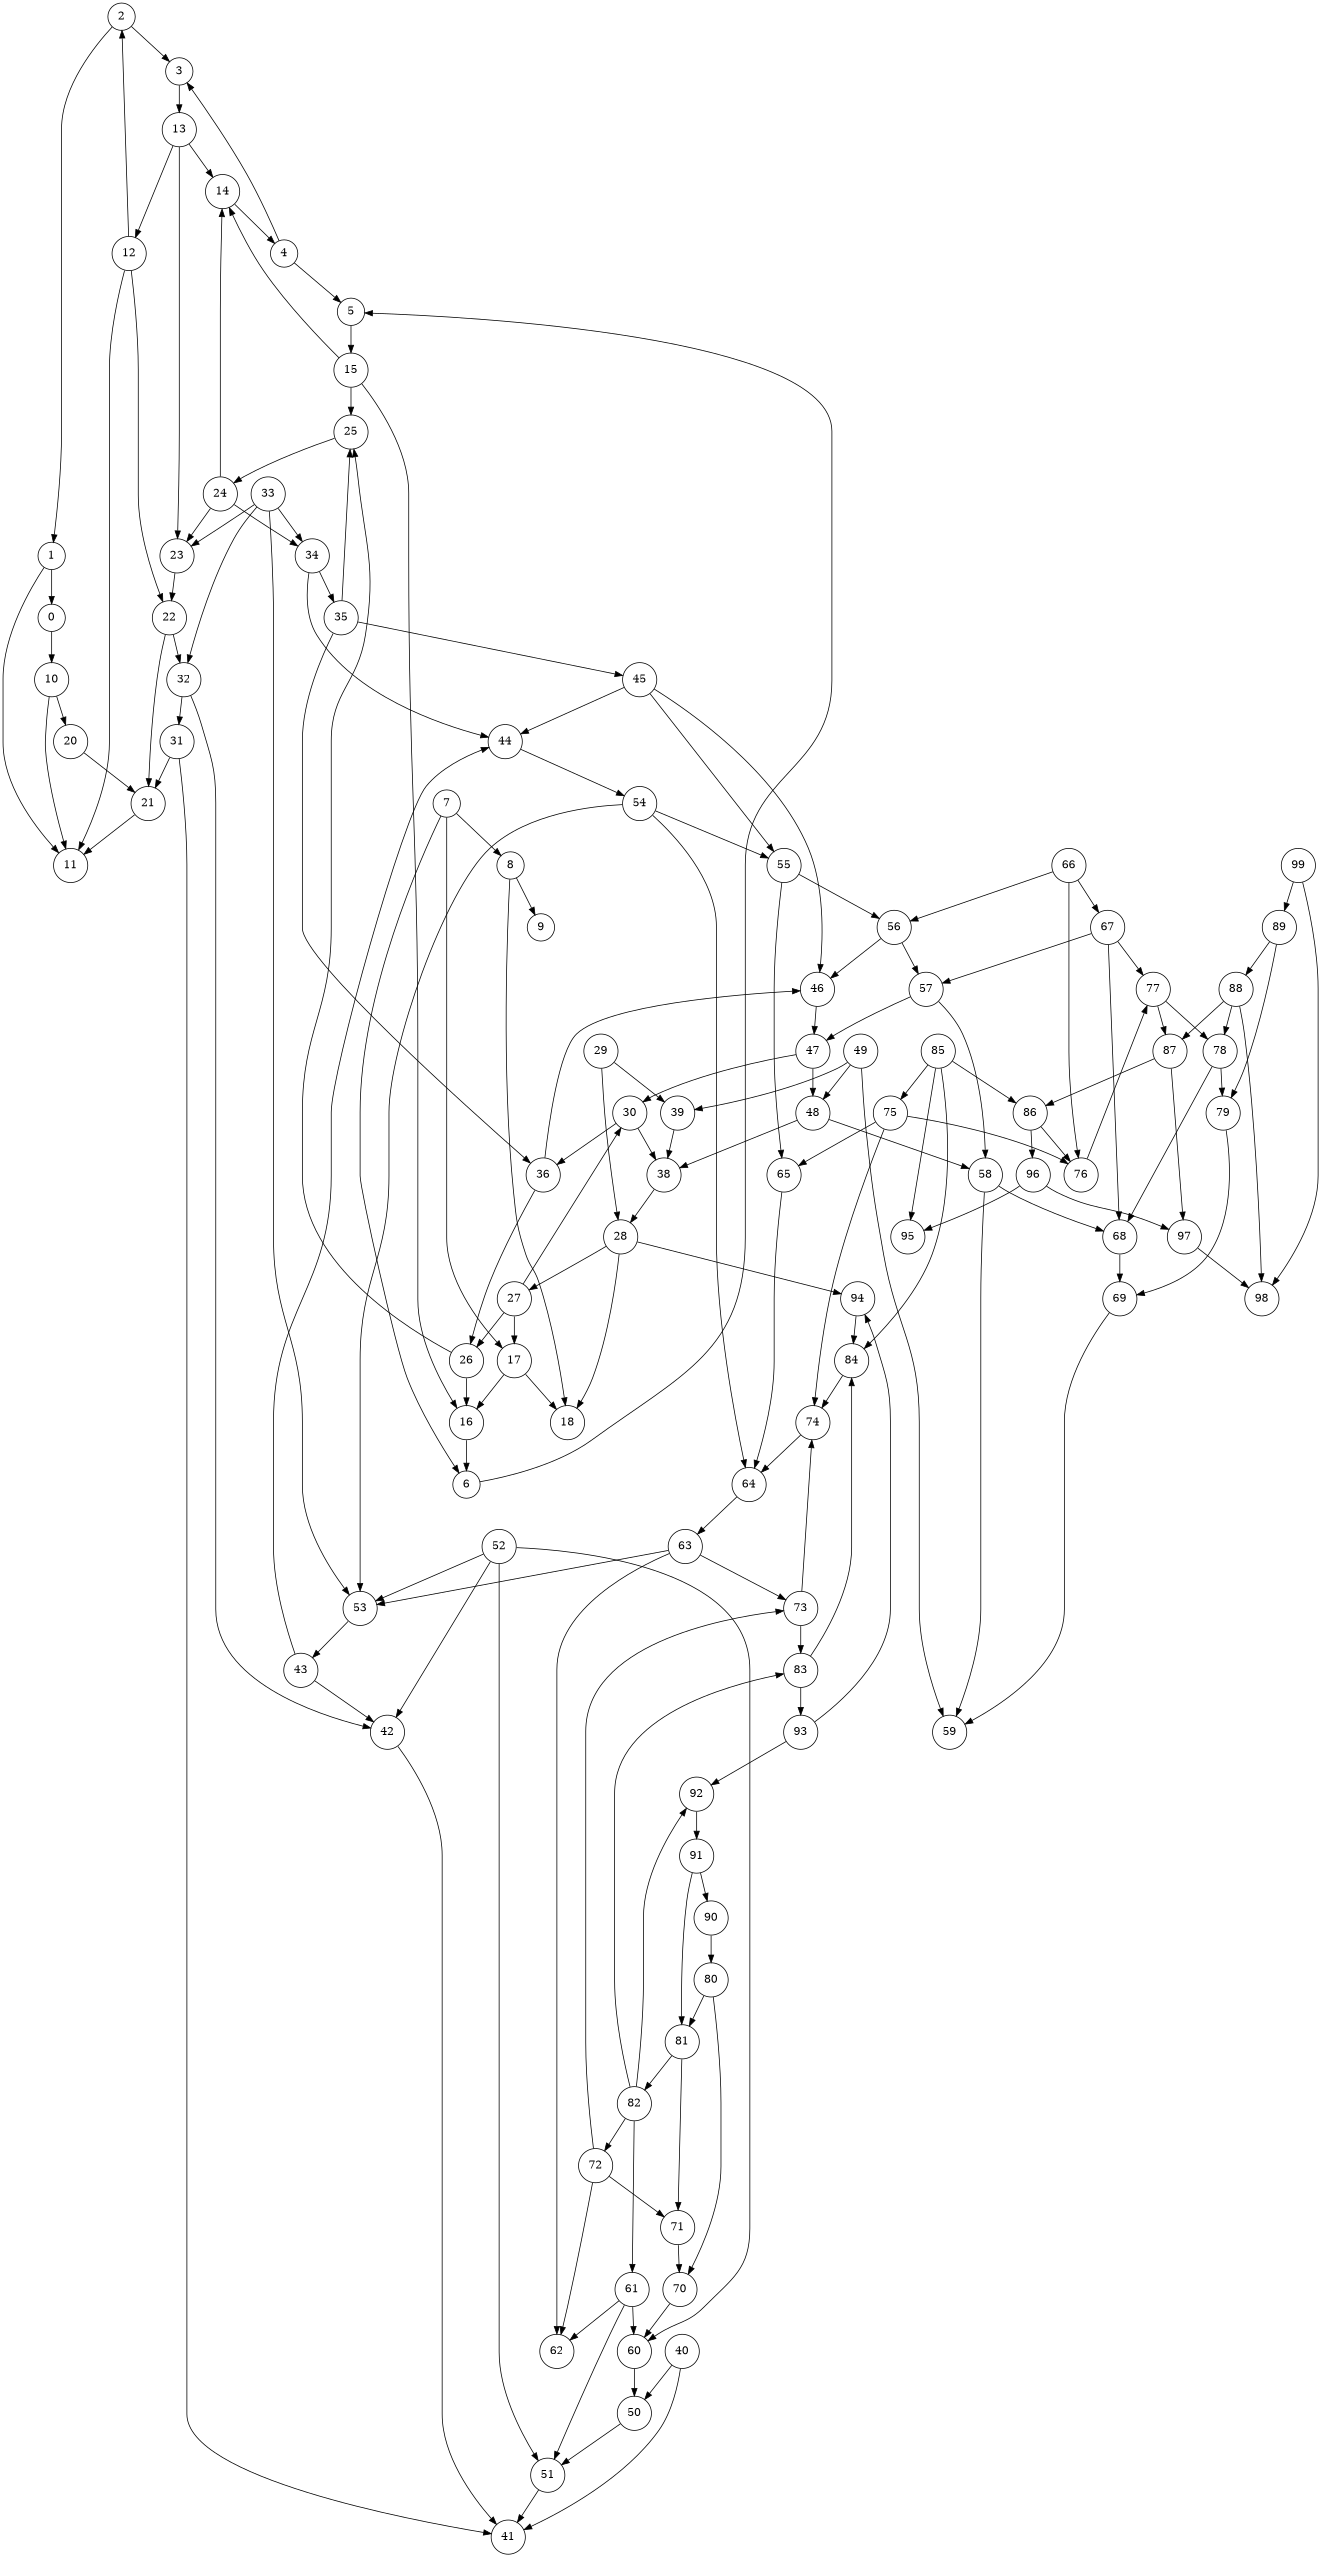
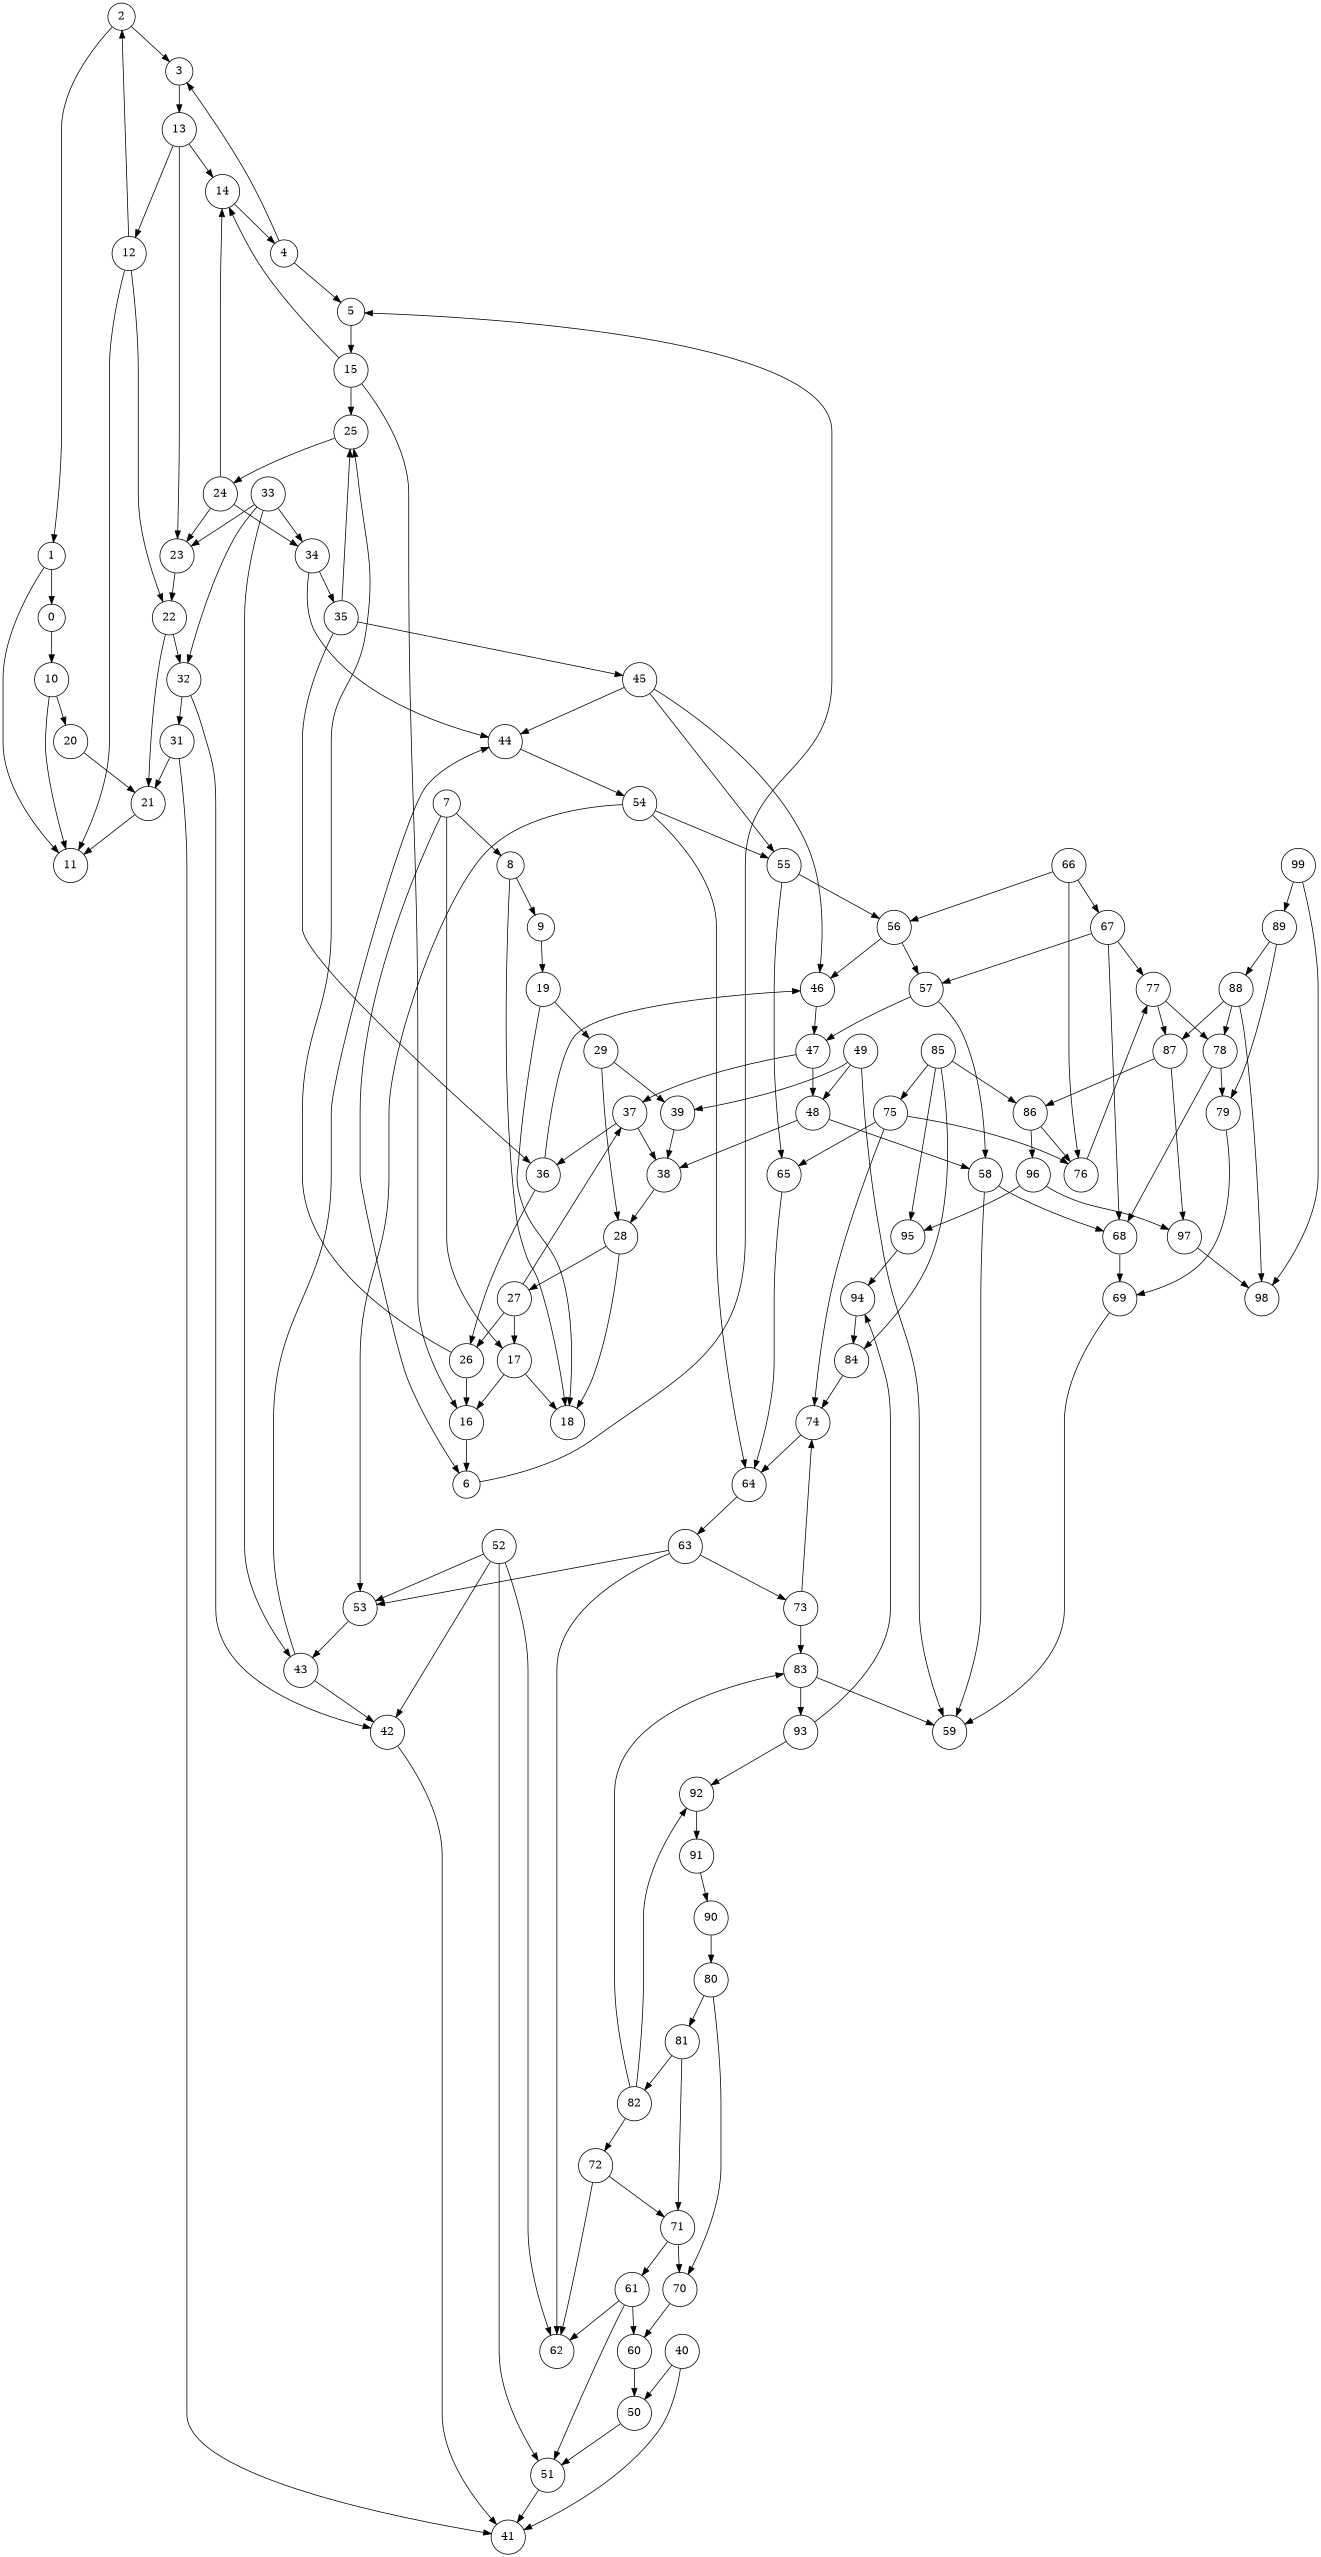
node "19": added
edge "33" -> "53": now "33" -> "43"
node "30": label "30" -> "37"
edge "28" -> "94": now "95" -> "94"
edge "83" -> "84": now "83" -> "59"
edge "72" -> "73": removed
edge "52" -> "60": now "52" -> "62"
edge "91" -> "81": removed
edge "82" -> "61": now "71" -> "61"
